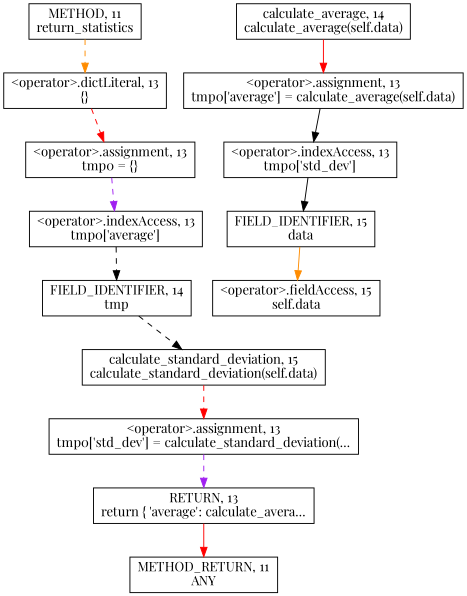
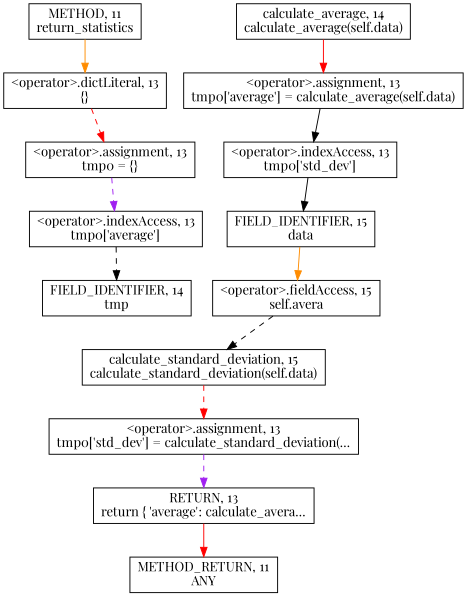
edge "METHOD, 11" -> "<operator>.dictLiteral, 13": style dashed -> solid
node "<operator>.fieldAccess, 15": text "self.data" -> "self.avera"
edge "FIELD_IDENTIFIER, 14" -> "calculate_standard_deviation, 15": now "<operator>.fieldAccess, 15" -> "calculate_standard_deviation, 15"
